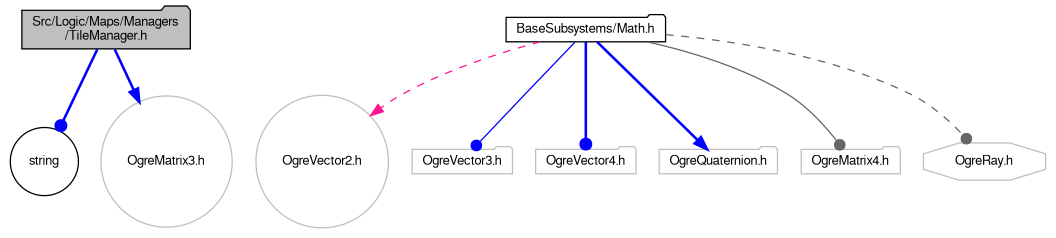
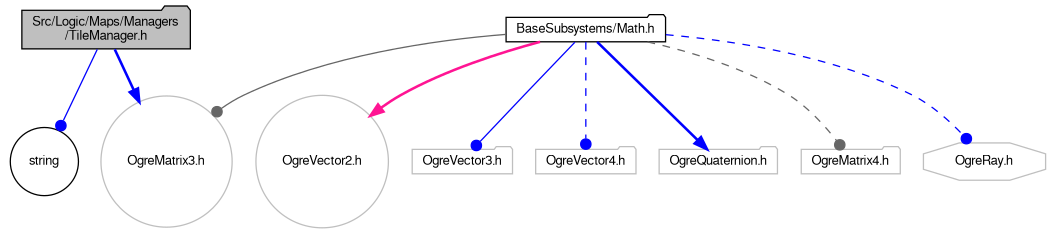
edge "BaseSubsystems/Math.h" -> "OgreMatrix3.h": added
edge "BaseSubsystems/Math.h" -> "OgreRay.h": color gray40 -> blue
edge "BaseSubsystems/Math.h" -> "OgreVector2.h": style dashed -> bold
edge "BaseSubsystems/Math.h" -> "OgreMatrix4.h": style solid -> dashed
edge "Src/Logic/Maps/Managers /TileManager.h" -> "string": style bold -> solid
edge "BaseSubsystems/Math.h" -> "OgreVector4.h": style bold -> dashed
